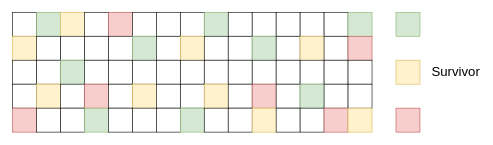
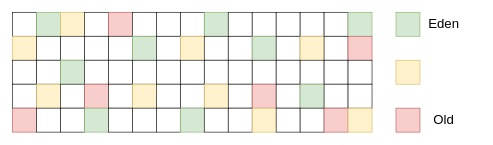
node "Eden": added
node "Survivor": removed
node "Old": added
